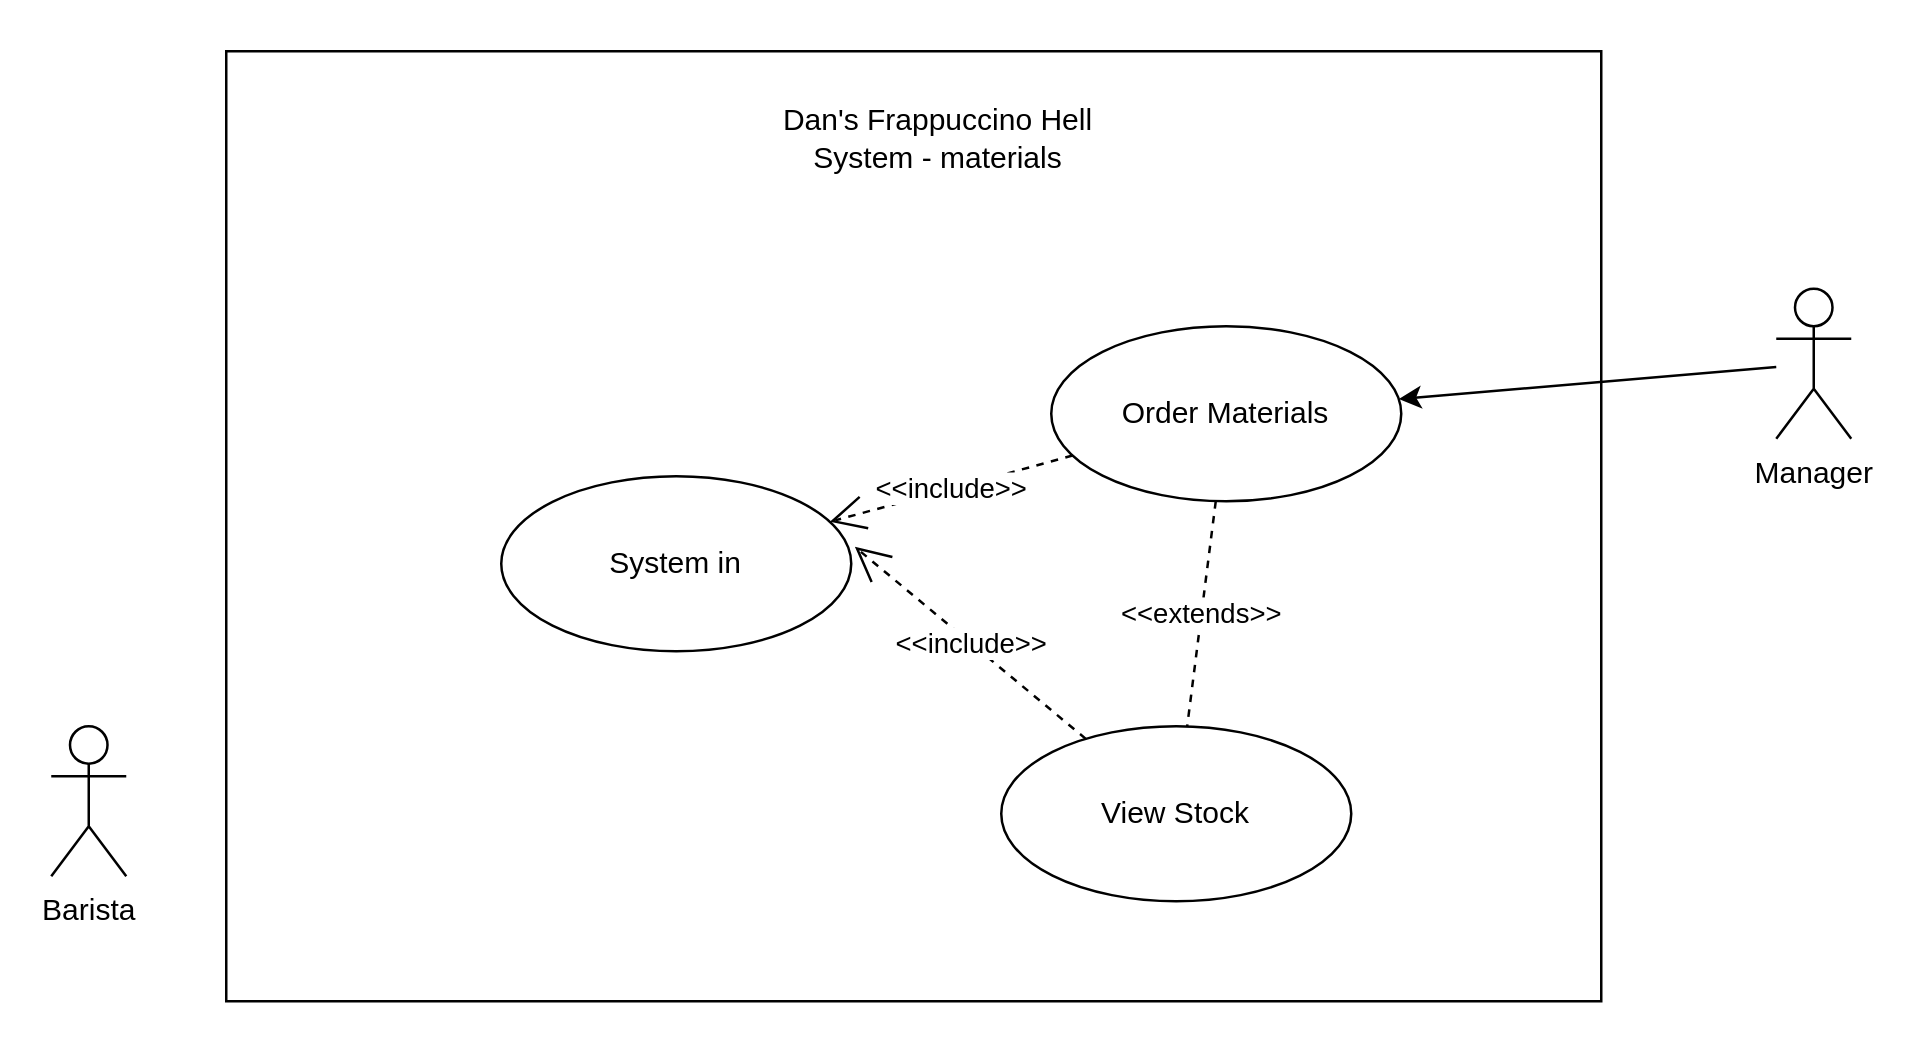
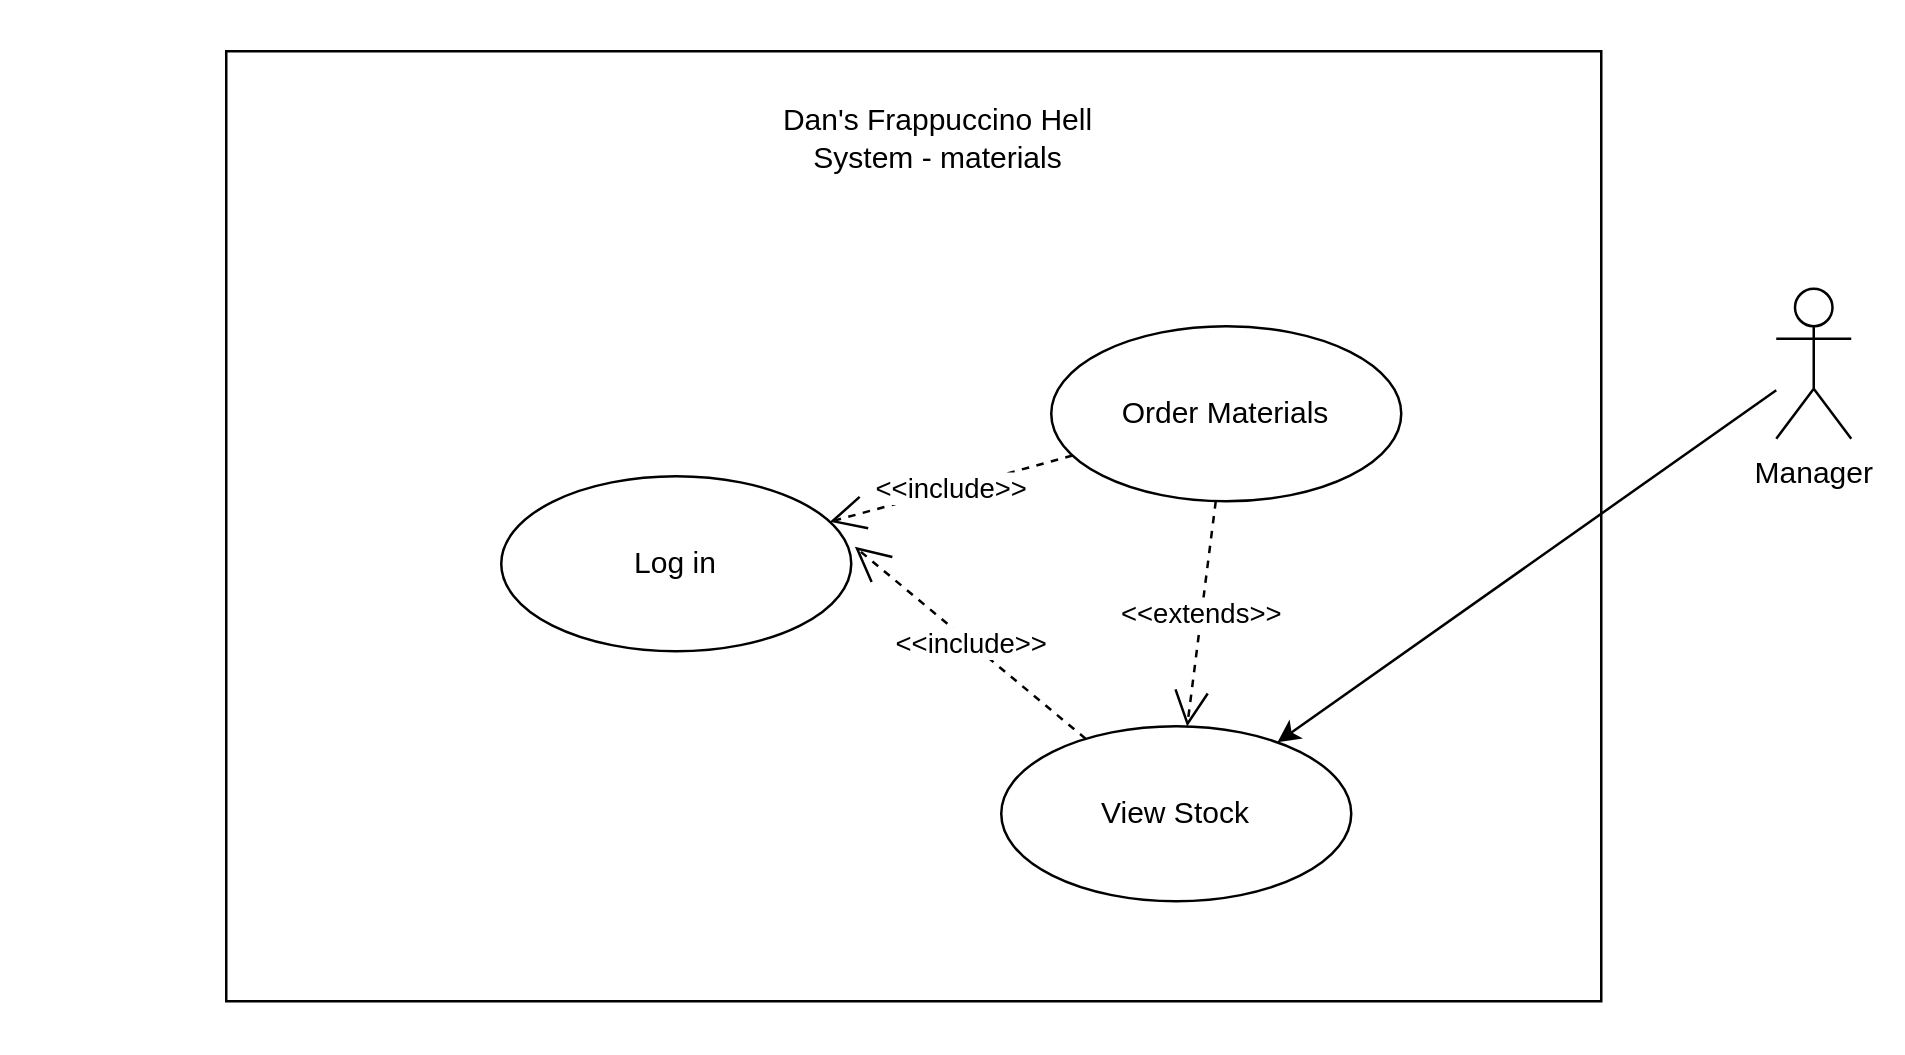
edge "Manager" -> "Order Materials": now "Manager" -> "View Stock"
node "System in": label "System in" -> "Log in"
edge "Order Materials" -- "View Stock": arrowhead none -> open
node "Barista": removed
